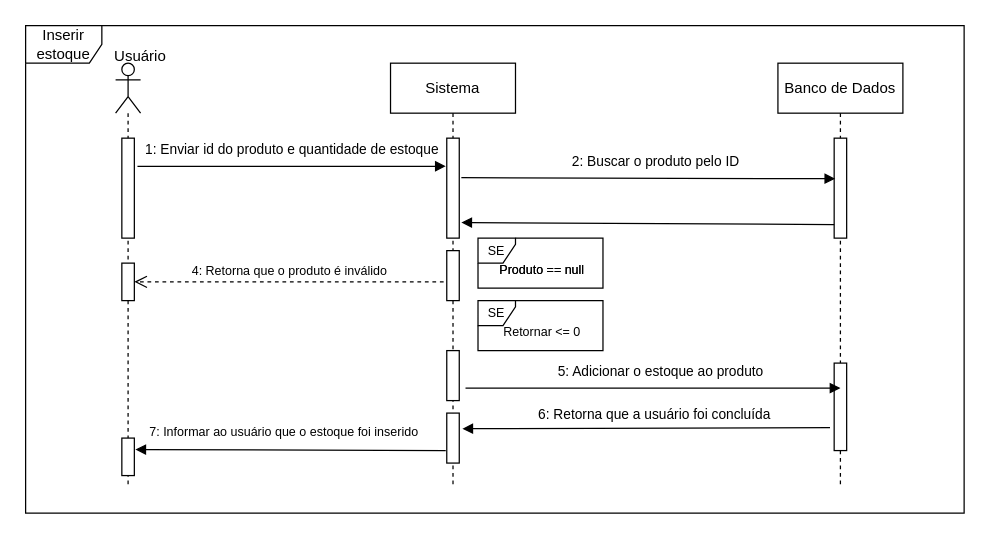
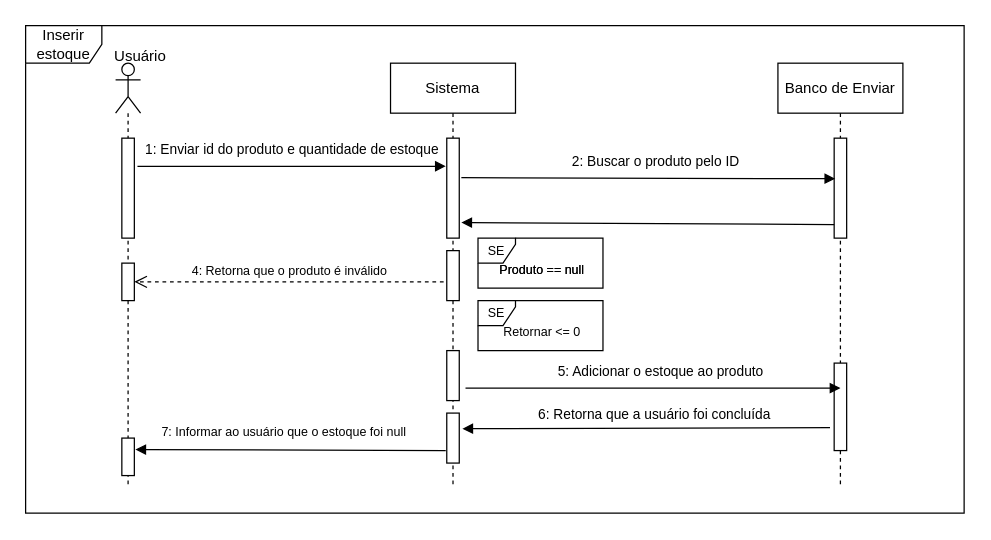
node "Banco de Dados": label "Banco de Dados" -> "Banco de Enviar"
node "7: Informar ao usuário que o estoque foi inserido": label "7: Informar ao usuário que o estoque foi inserido" -> "7: Informar ao usuário que o estoque foi null"
